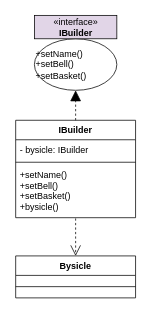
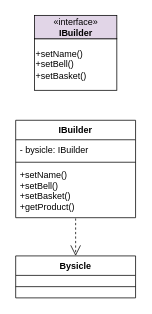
node "+setName() +setBell() +setBasket()": shape ellipse -> rectangle
edge "IBuilder" -> "+setName() +setBell() +setBasket()": removed
node "+setName() +setBell() +setBasket() +bysicle()": label "+setName() +setBell() +setBasket() +bysicle()" -> "+setName() +setBell() +setBasket() +getProduct()"
